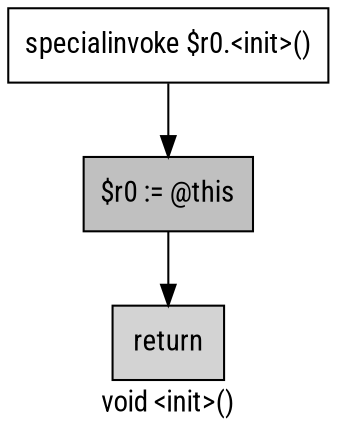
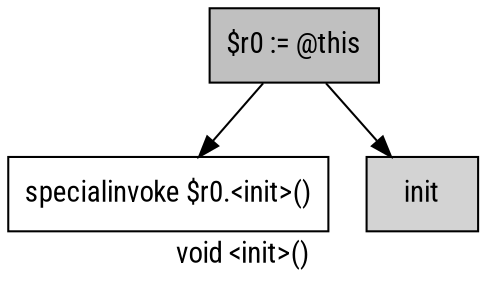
edge "specialinvoke $r0.<init>()" -> "$r0 := @this": reversed
node "return": label "return" -> "init"
